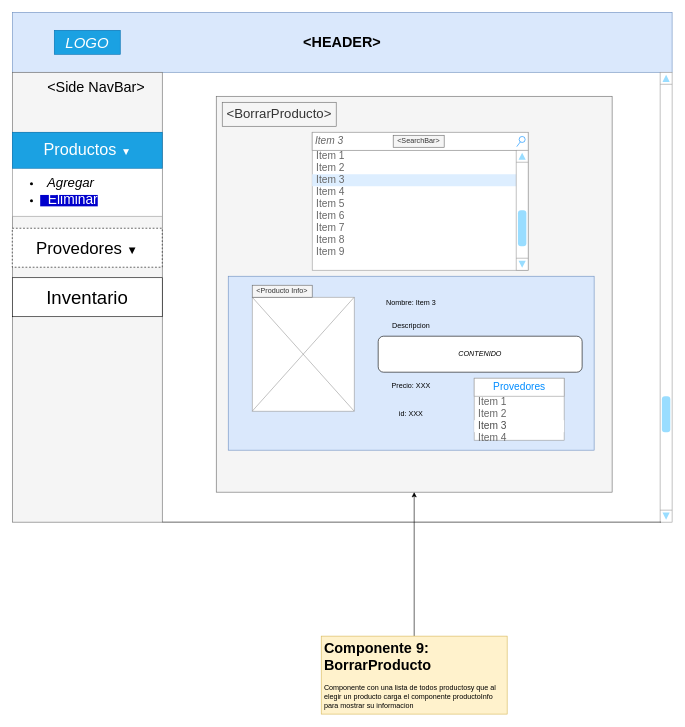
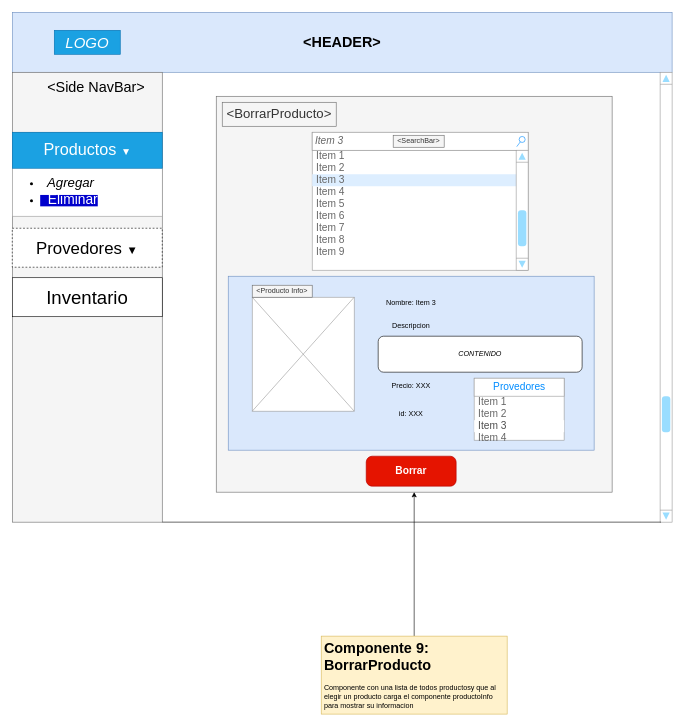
node "Borrar": added
